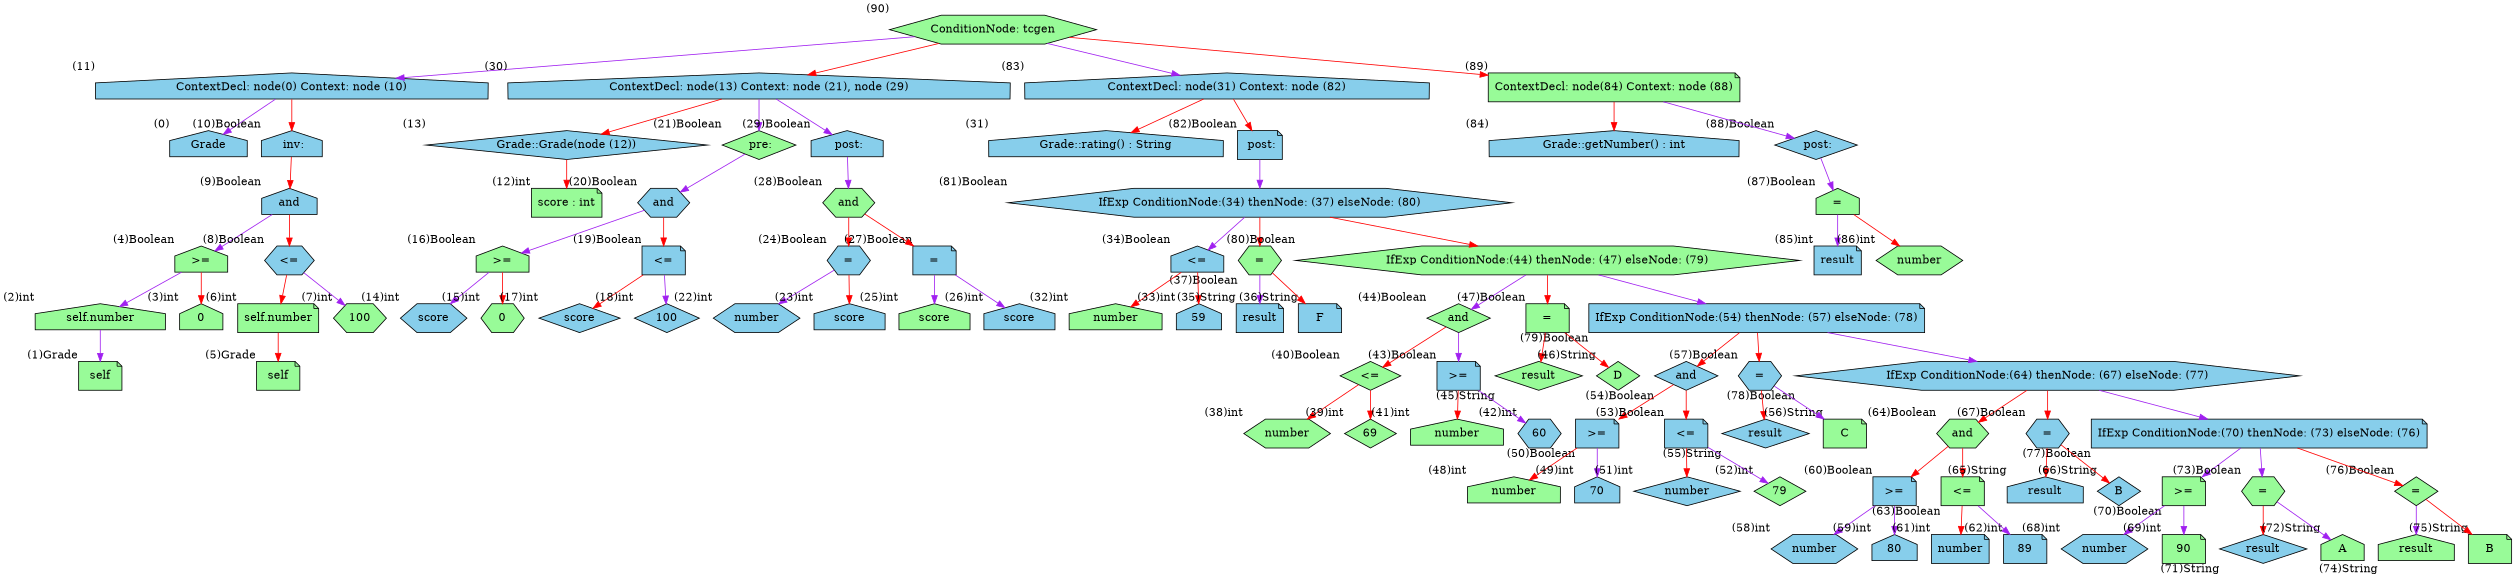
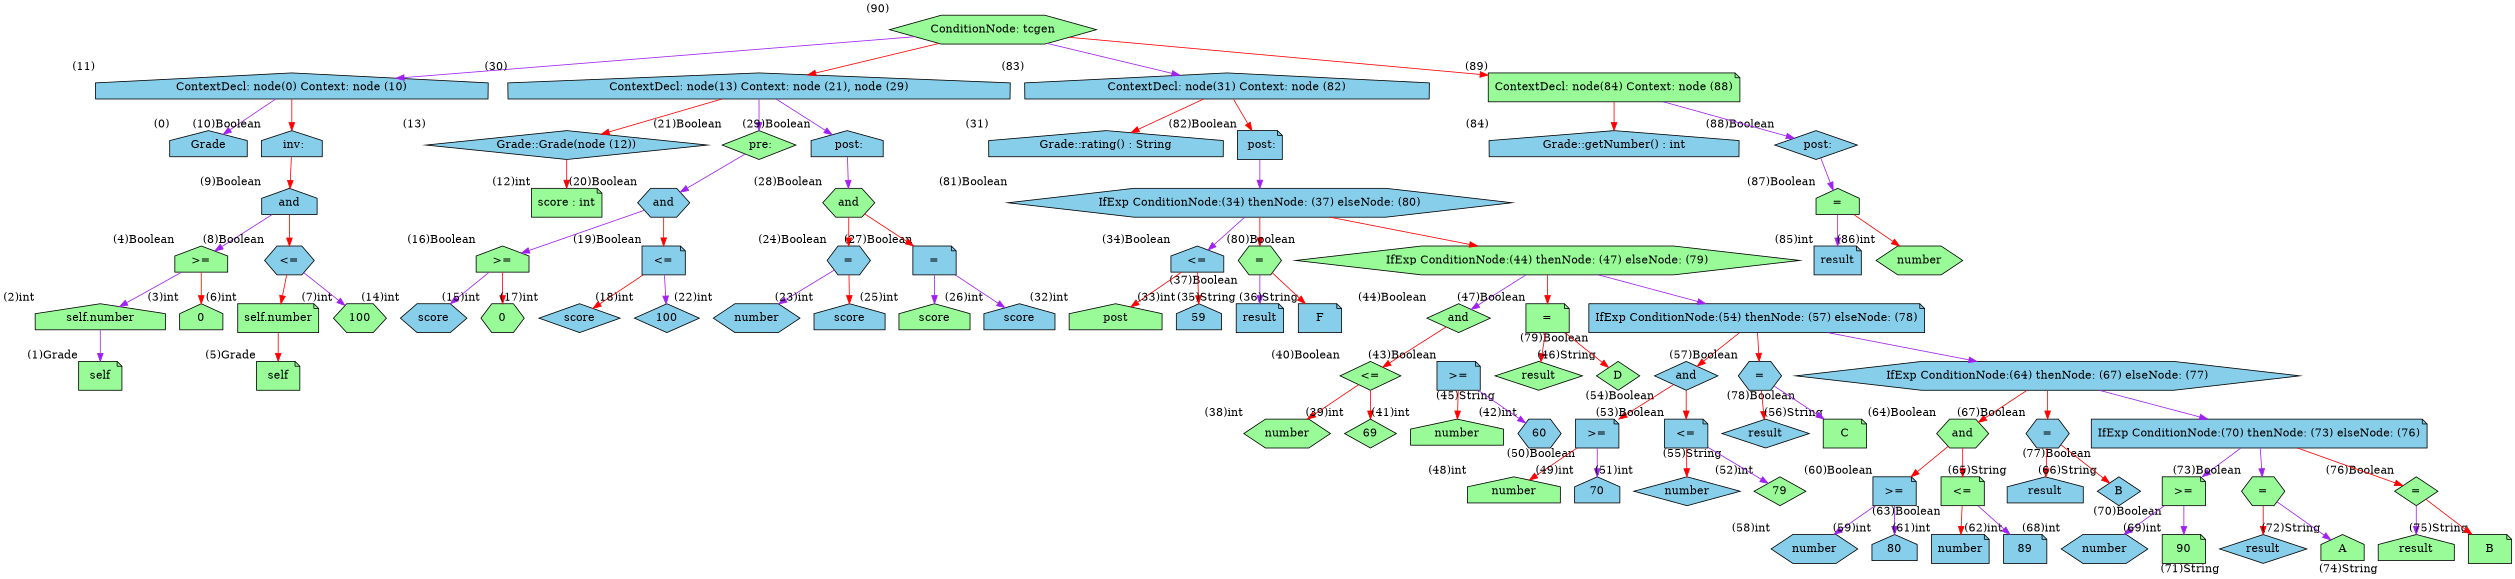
node "number (32)int": label "number (32)int" -> "post (32)int"
edge "and (44)Boolean" -> ">= (43)Boolean": removed
